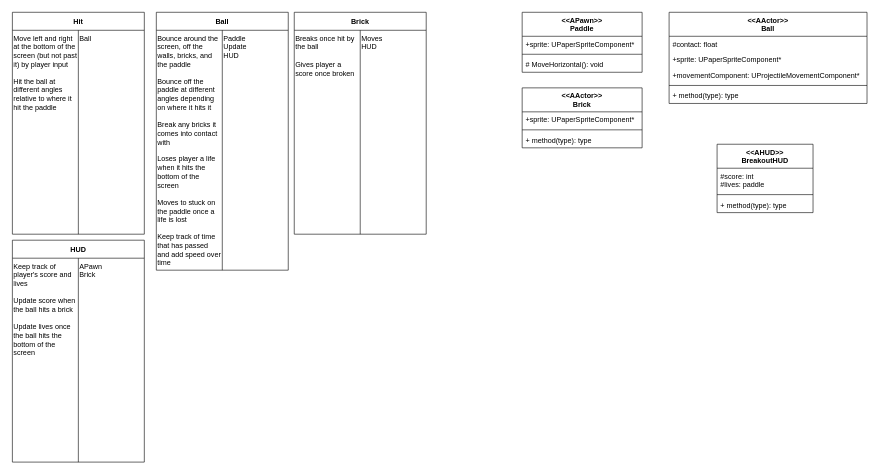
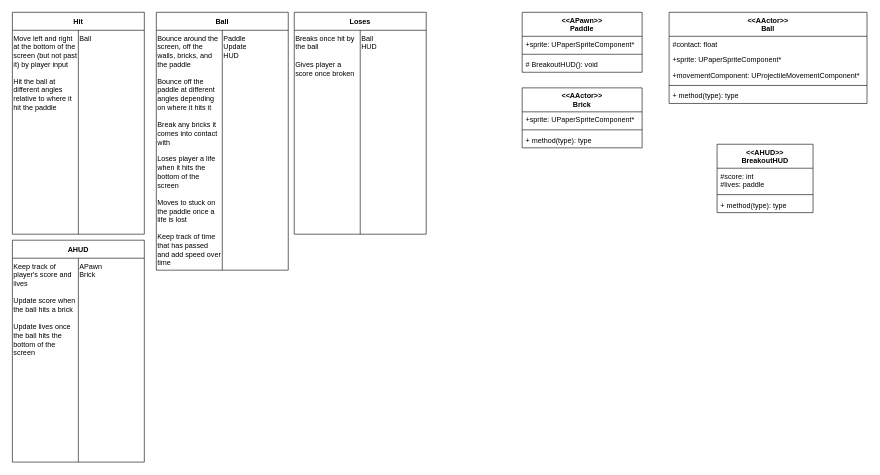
node "Brick": label "Brick" -> "Loses"
node "Moves HUD": label "Moves HUD" -> "Ball HUD"
node "# MoveHorizontal(): void": label "# MoveHorizontal(): void" -> "# BreakoutHUD(): void"
node "HUD": label "HUD" -> "AHUD"
